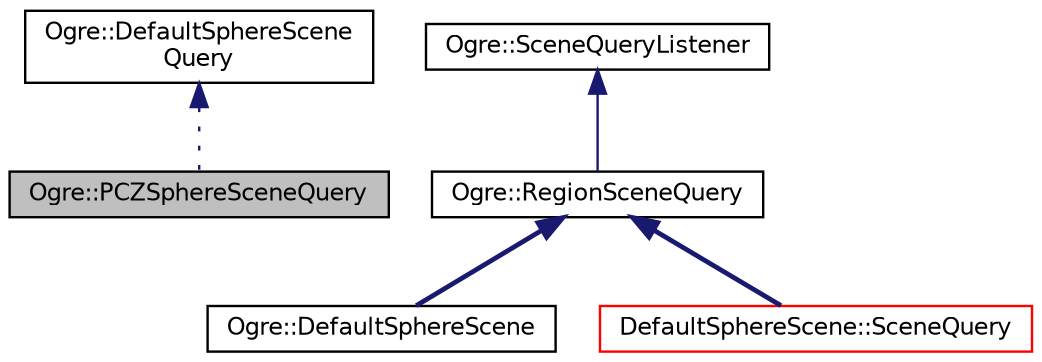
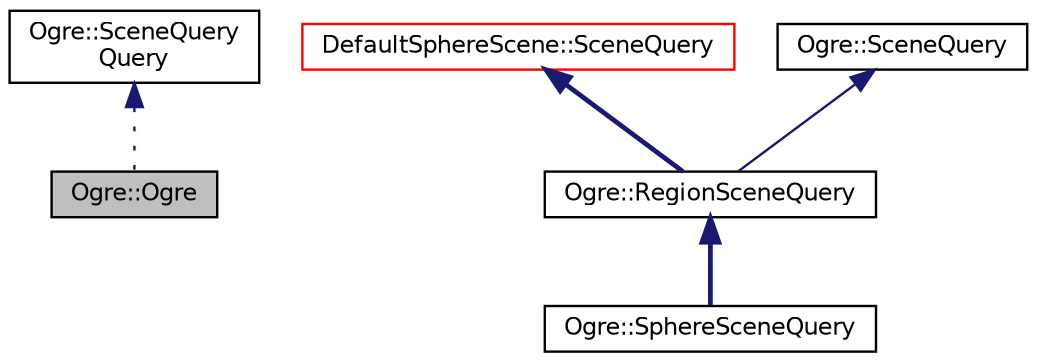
node "Ogre::DefaultSphereScene Query": label "Ogre::DefaultSphereScene Query" -> "Ogre::SceneQuery Query"
node "Ogre::SceneQueryListener": label "Ogre::SceneQueryListener" -> "Ogre::SceneQuery"
node "Ogre::PCZSphereSceneQuery": label "Ogre::PCZSphereSceneQuery" -> "Ogre::Ogre"
edge "DefaultSphereScene::SceneQuery" -> "Ogre::RegionSceneQuery": reversed
node "Ogre::DefaultSphereScene": label "Ogre::DefaultSphereScene" -> "Ogre::SphereSceneQuery"
